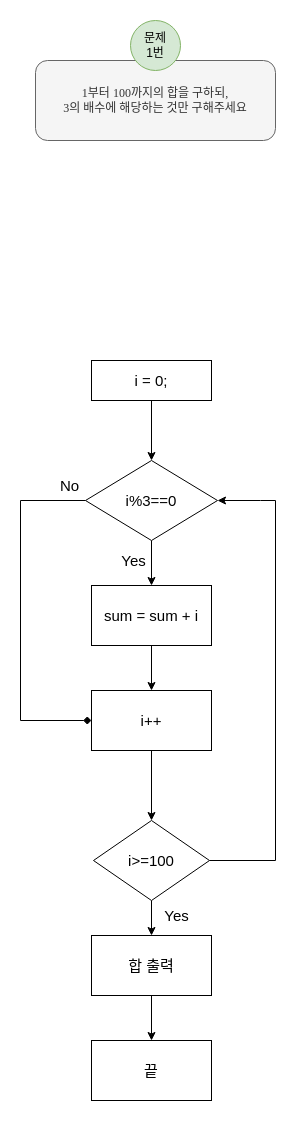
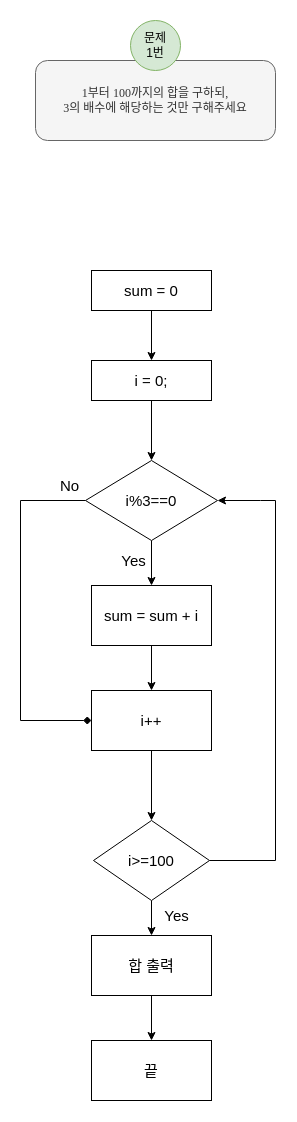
node "sum = 0": added
edge "sum = 0" -> "i = 0;": added
